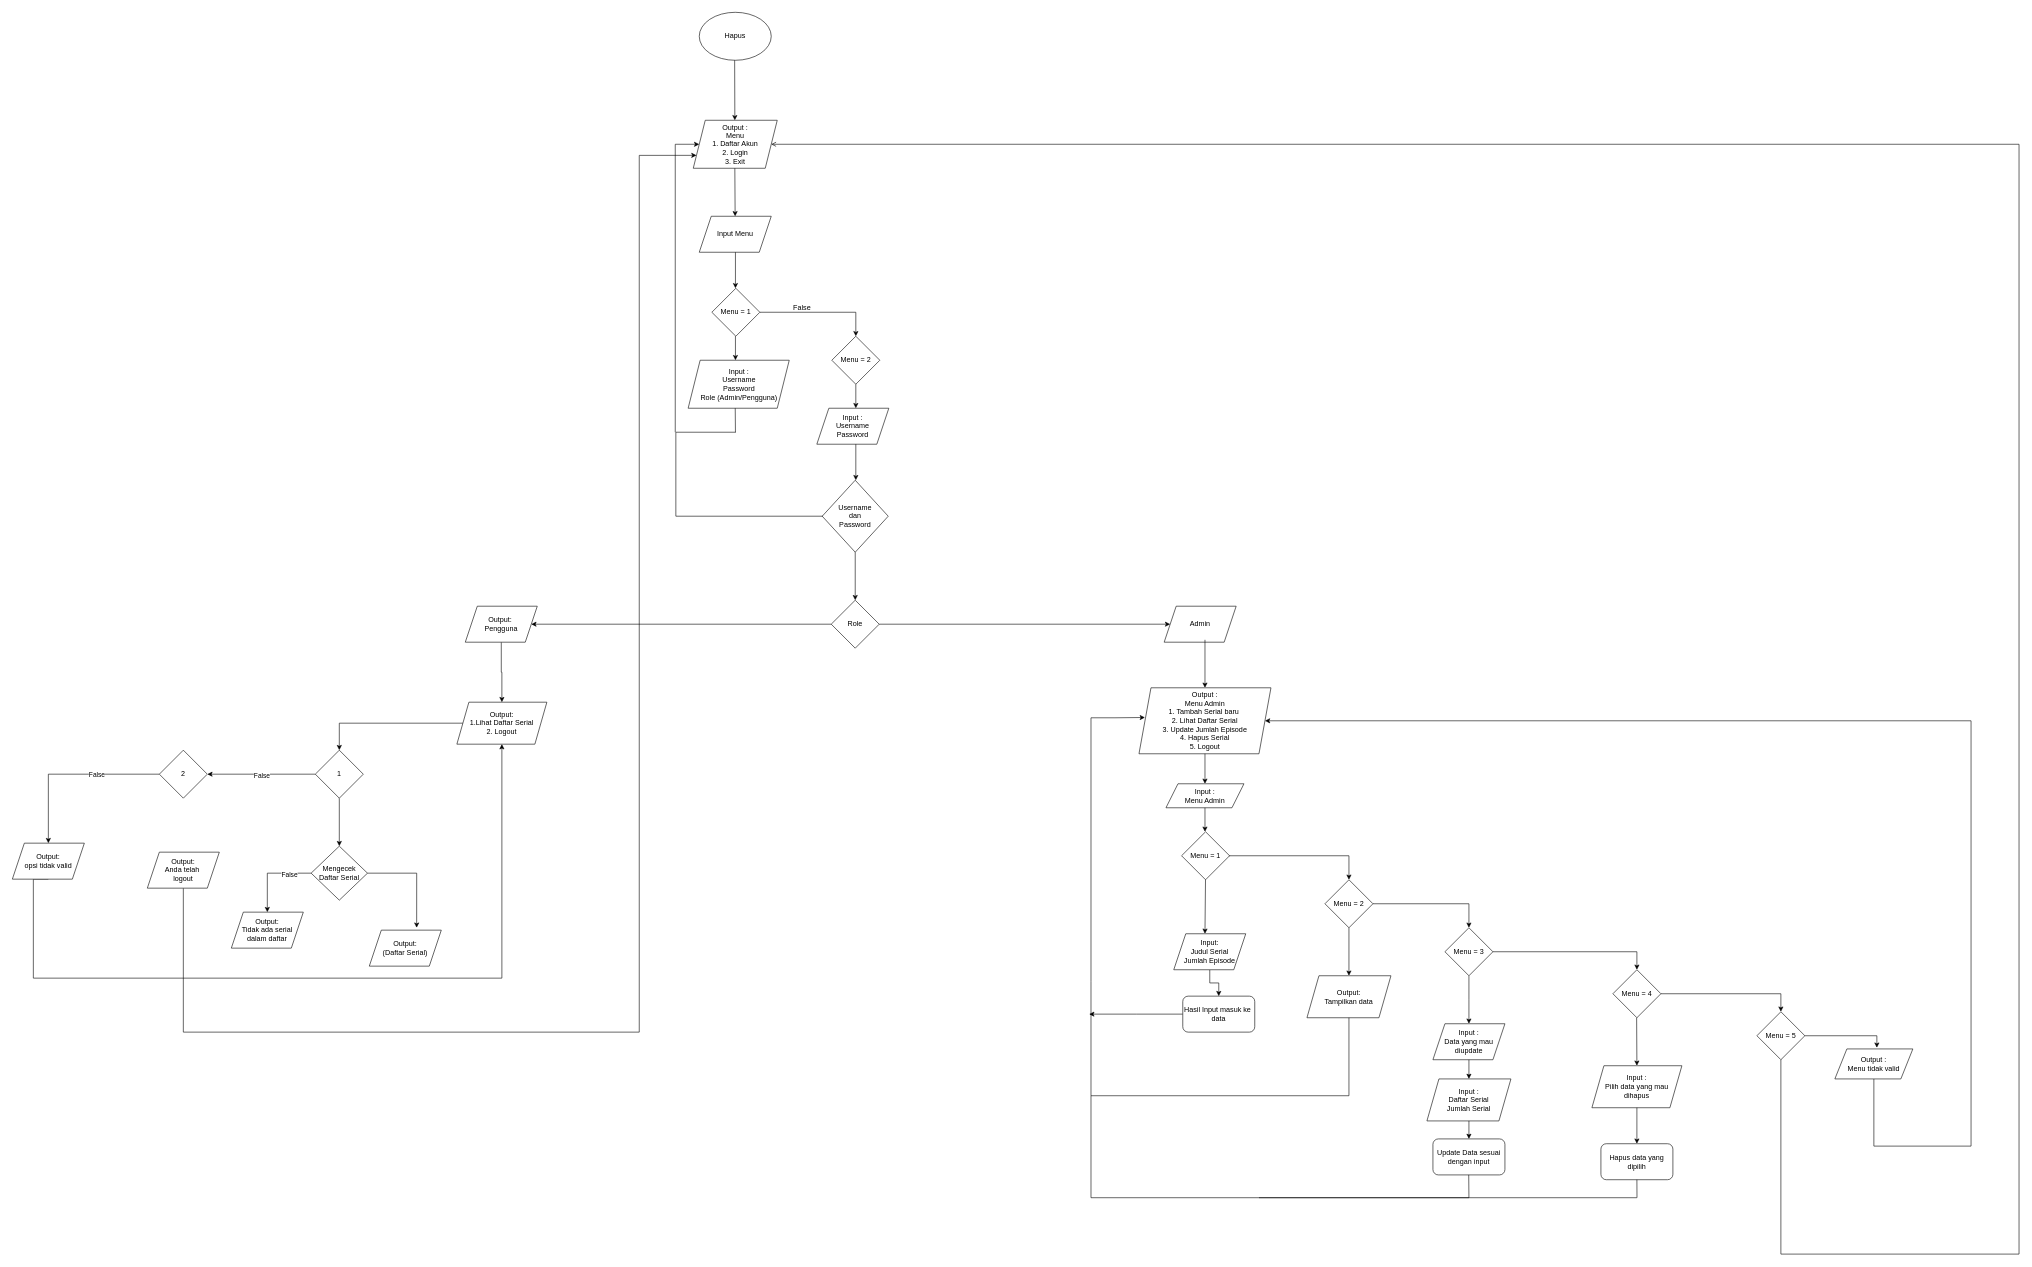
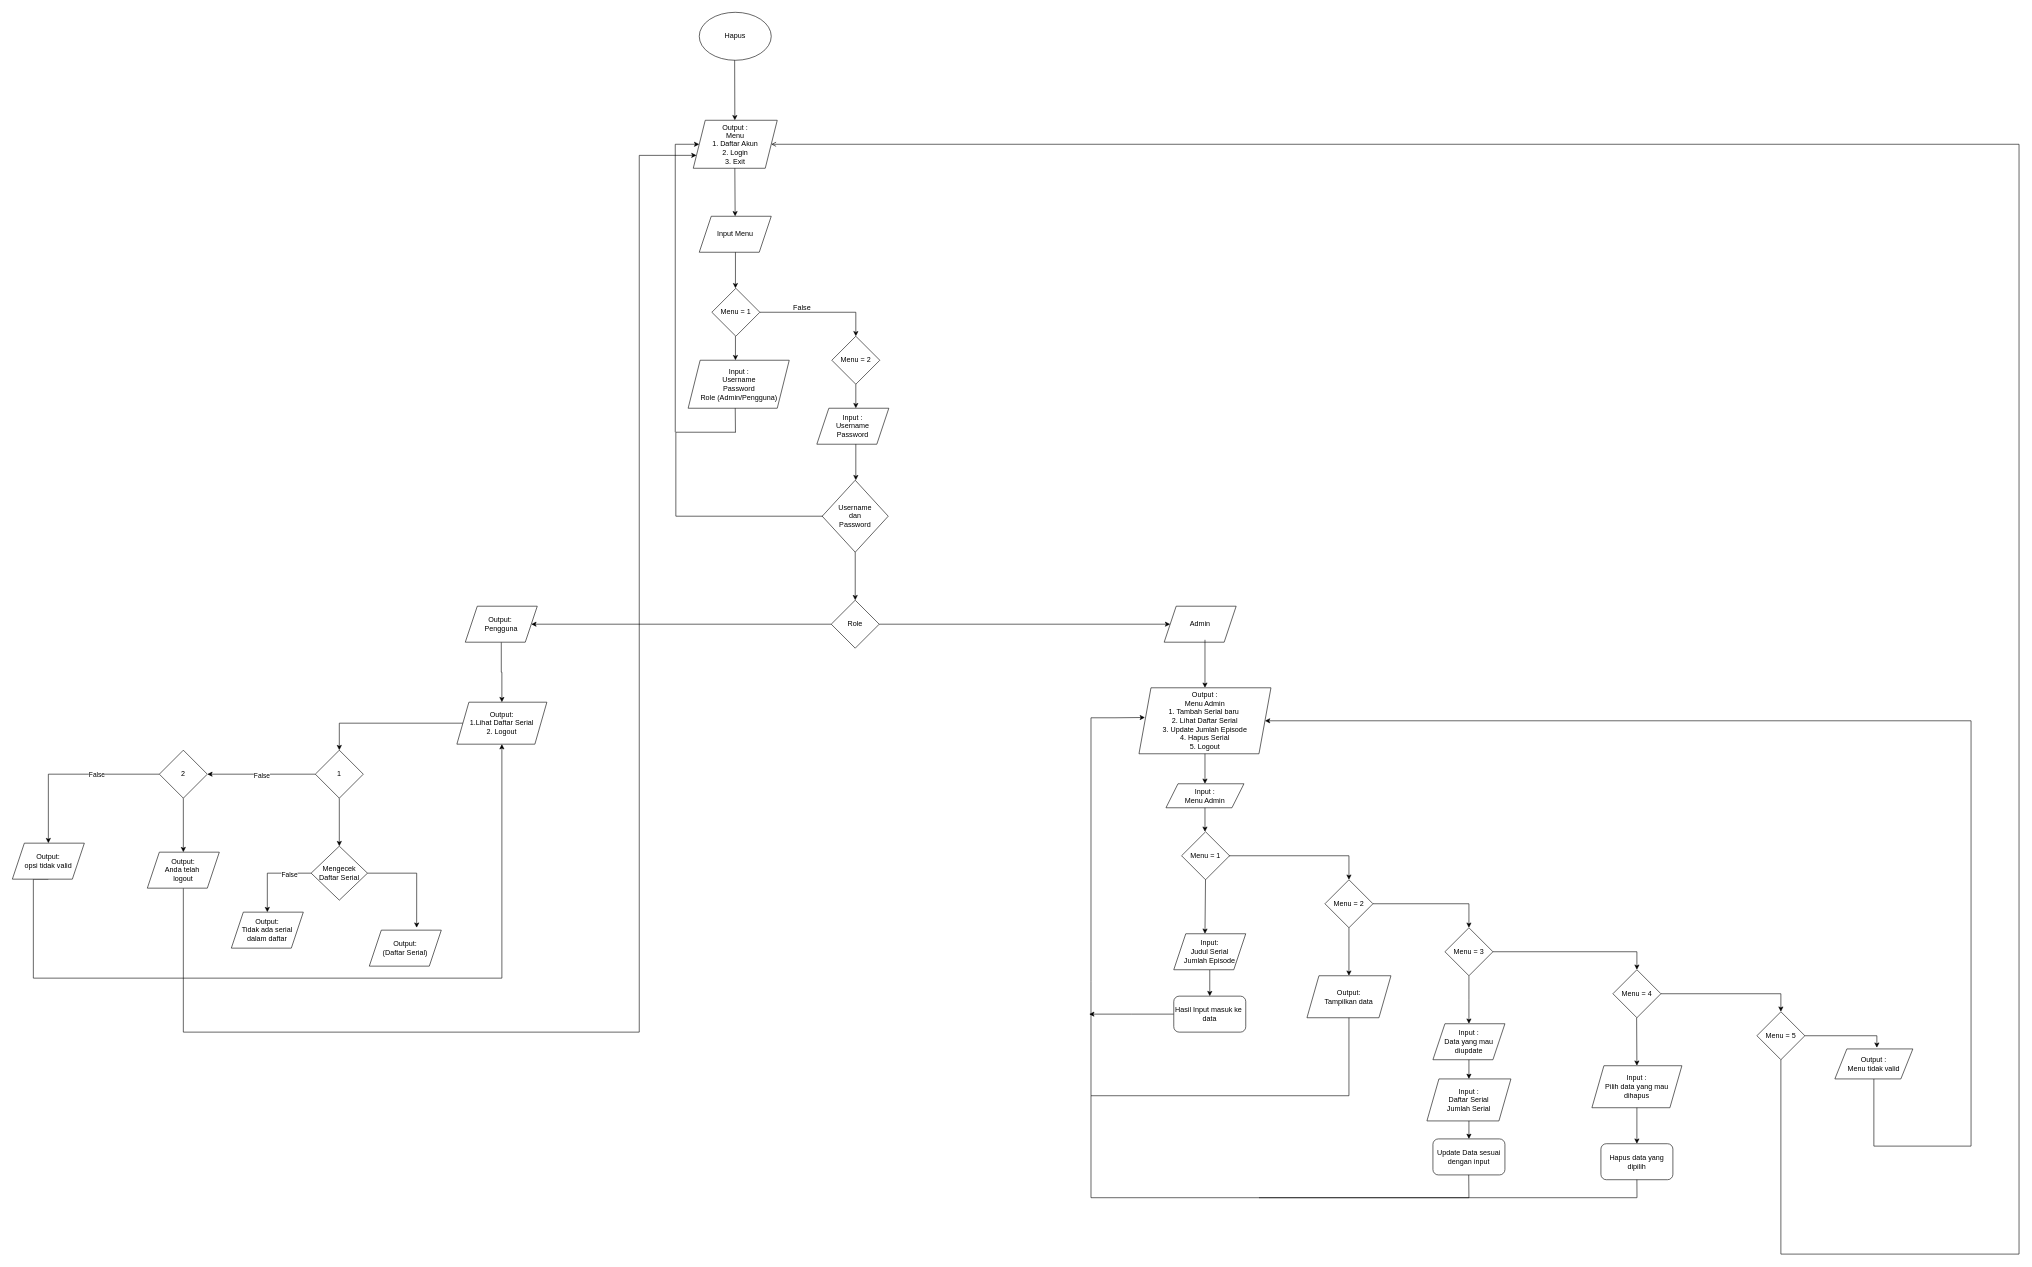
edge "2" -> "Output: Anda telah logout": added
node "Hasil Input masuk ke data": moved (1219, 1014) -> (1210, 1014)
